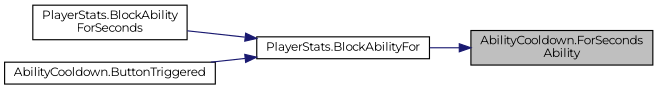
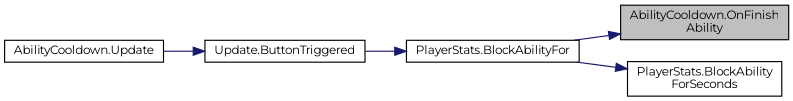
edge "PlayerStats.BlockAbility ForSeconds" -> "PlayerStats.BlockAbilityFor": reversed
node "AbilityCooldown.ForSeconds Ability": label "AbilityCooldown.ForSeconds Ability" -> "AbilityCooldown.OnFinish Ability"
node "AbilityCooldown.Update": added
node "AbilityCooldown.ButtonTriggered": label "AbilityCooldown.ButtonTriggered" -> "Update.ButtonTriggered"
